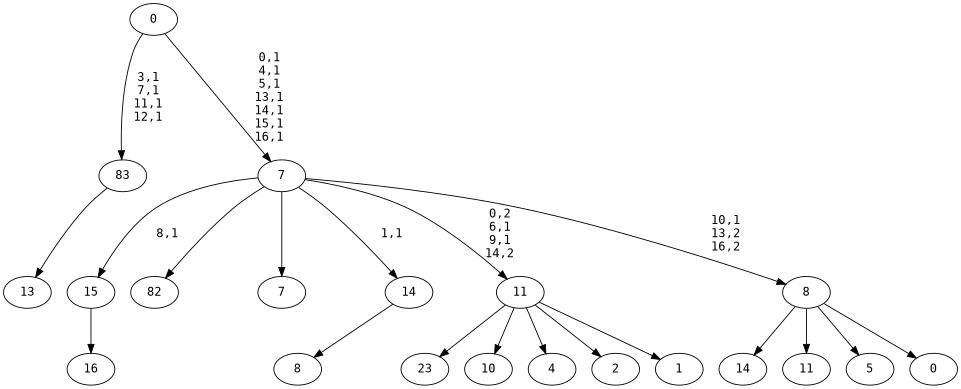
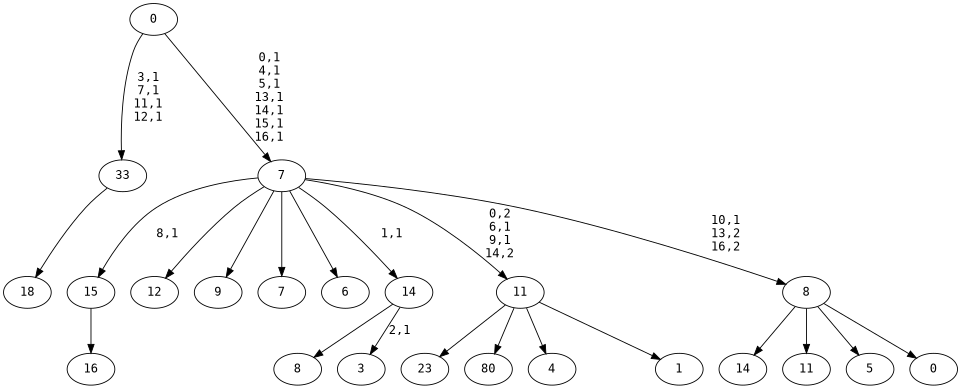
node "83": label "83" -> "33"
node "13": label "13" -> "18"
node "82": label "82" -> "12"
node "9": added
node "6": added
node "3": added
node "10": label "10" -> "80"
node "2": removed
